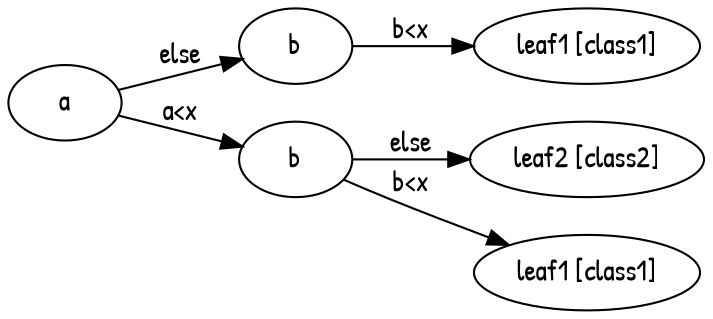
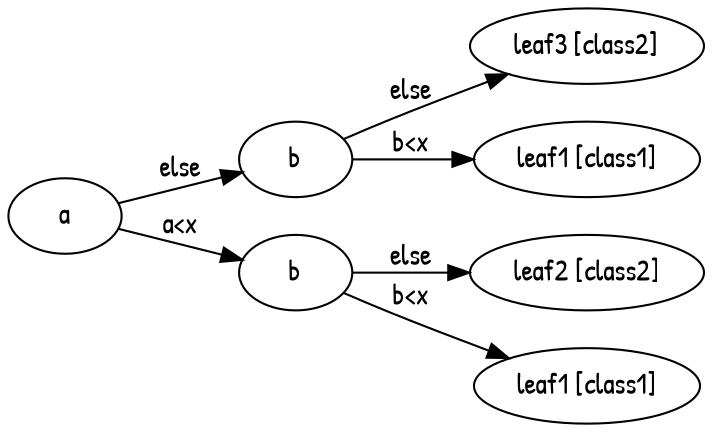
node "leaf3 [class2]": added
